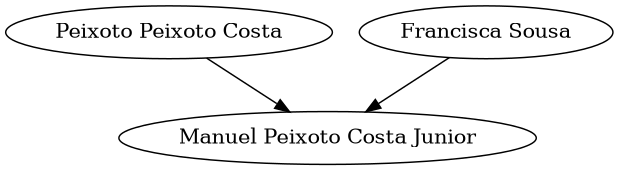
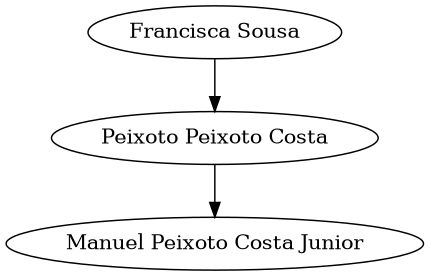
edge "Francisca Sousa" -> "Manuel Peixoto Costa Junior": now "Francisca Sousa" -> "Peixoto Peixoto Costa"
